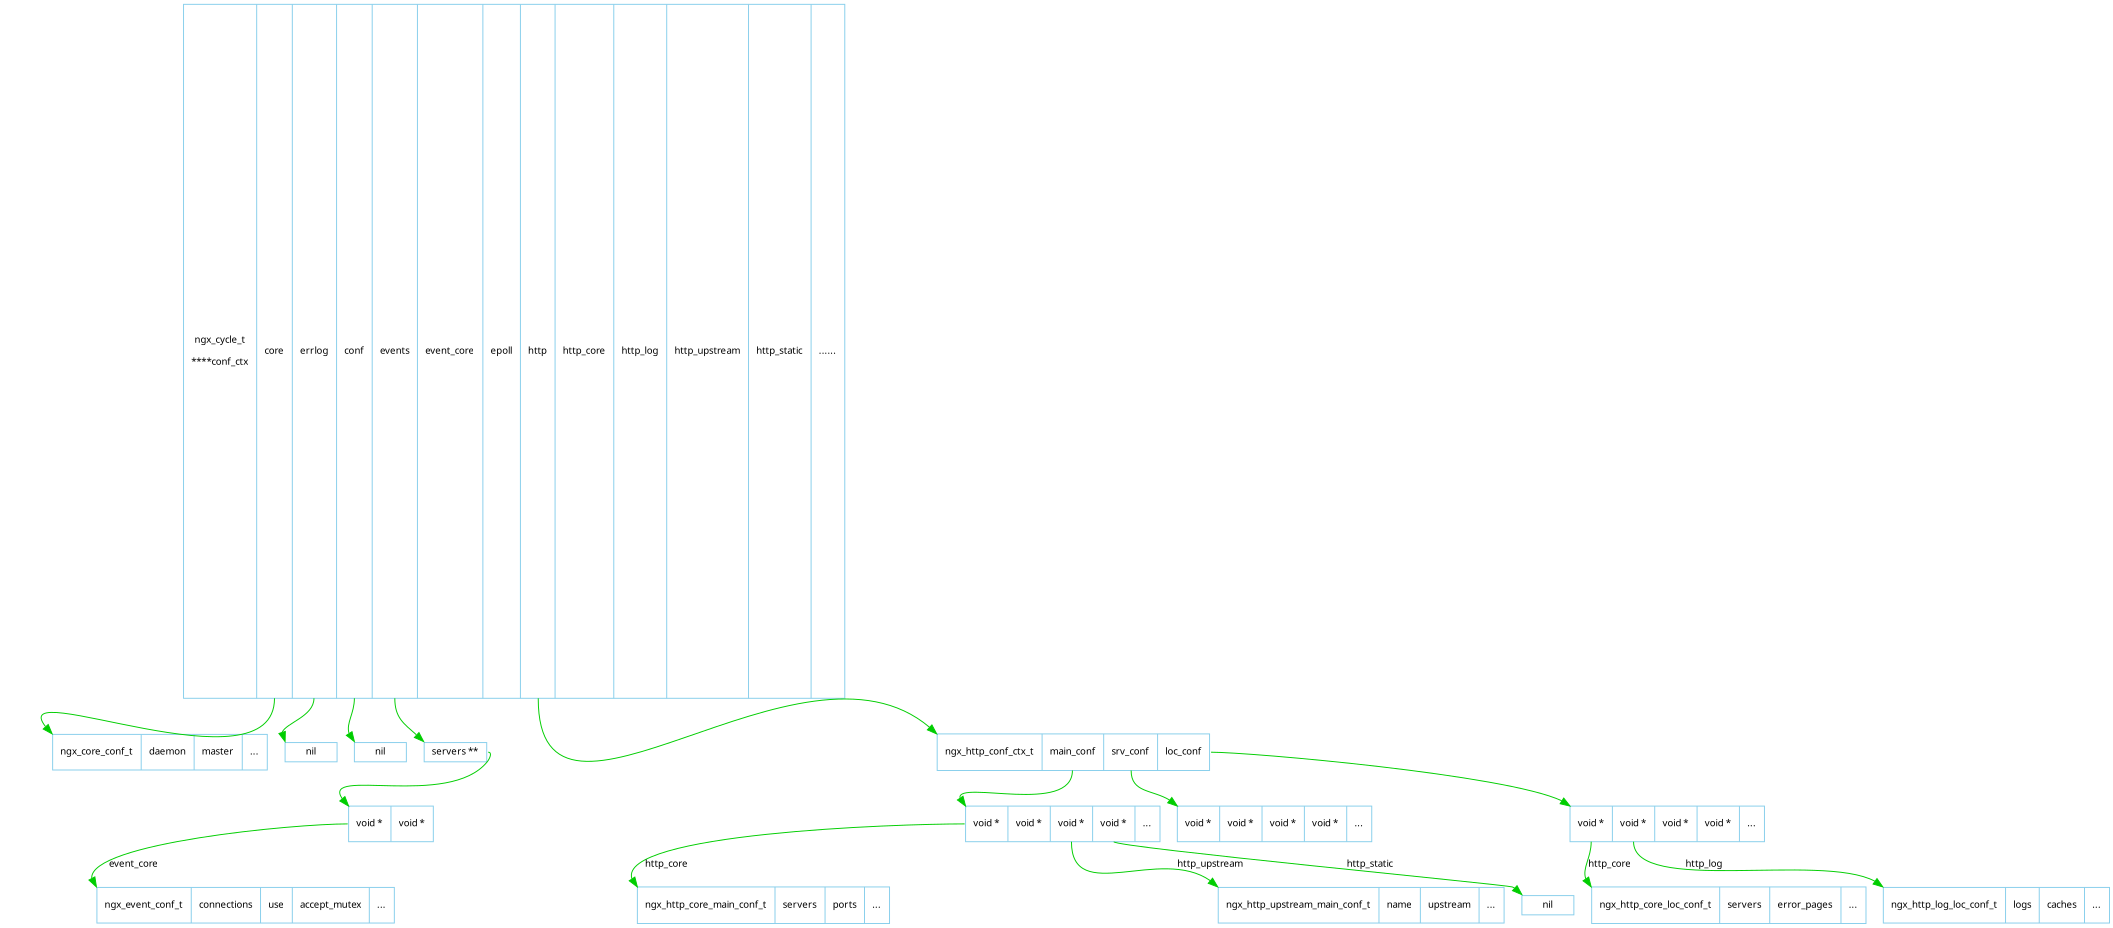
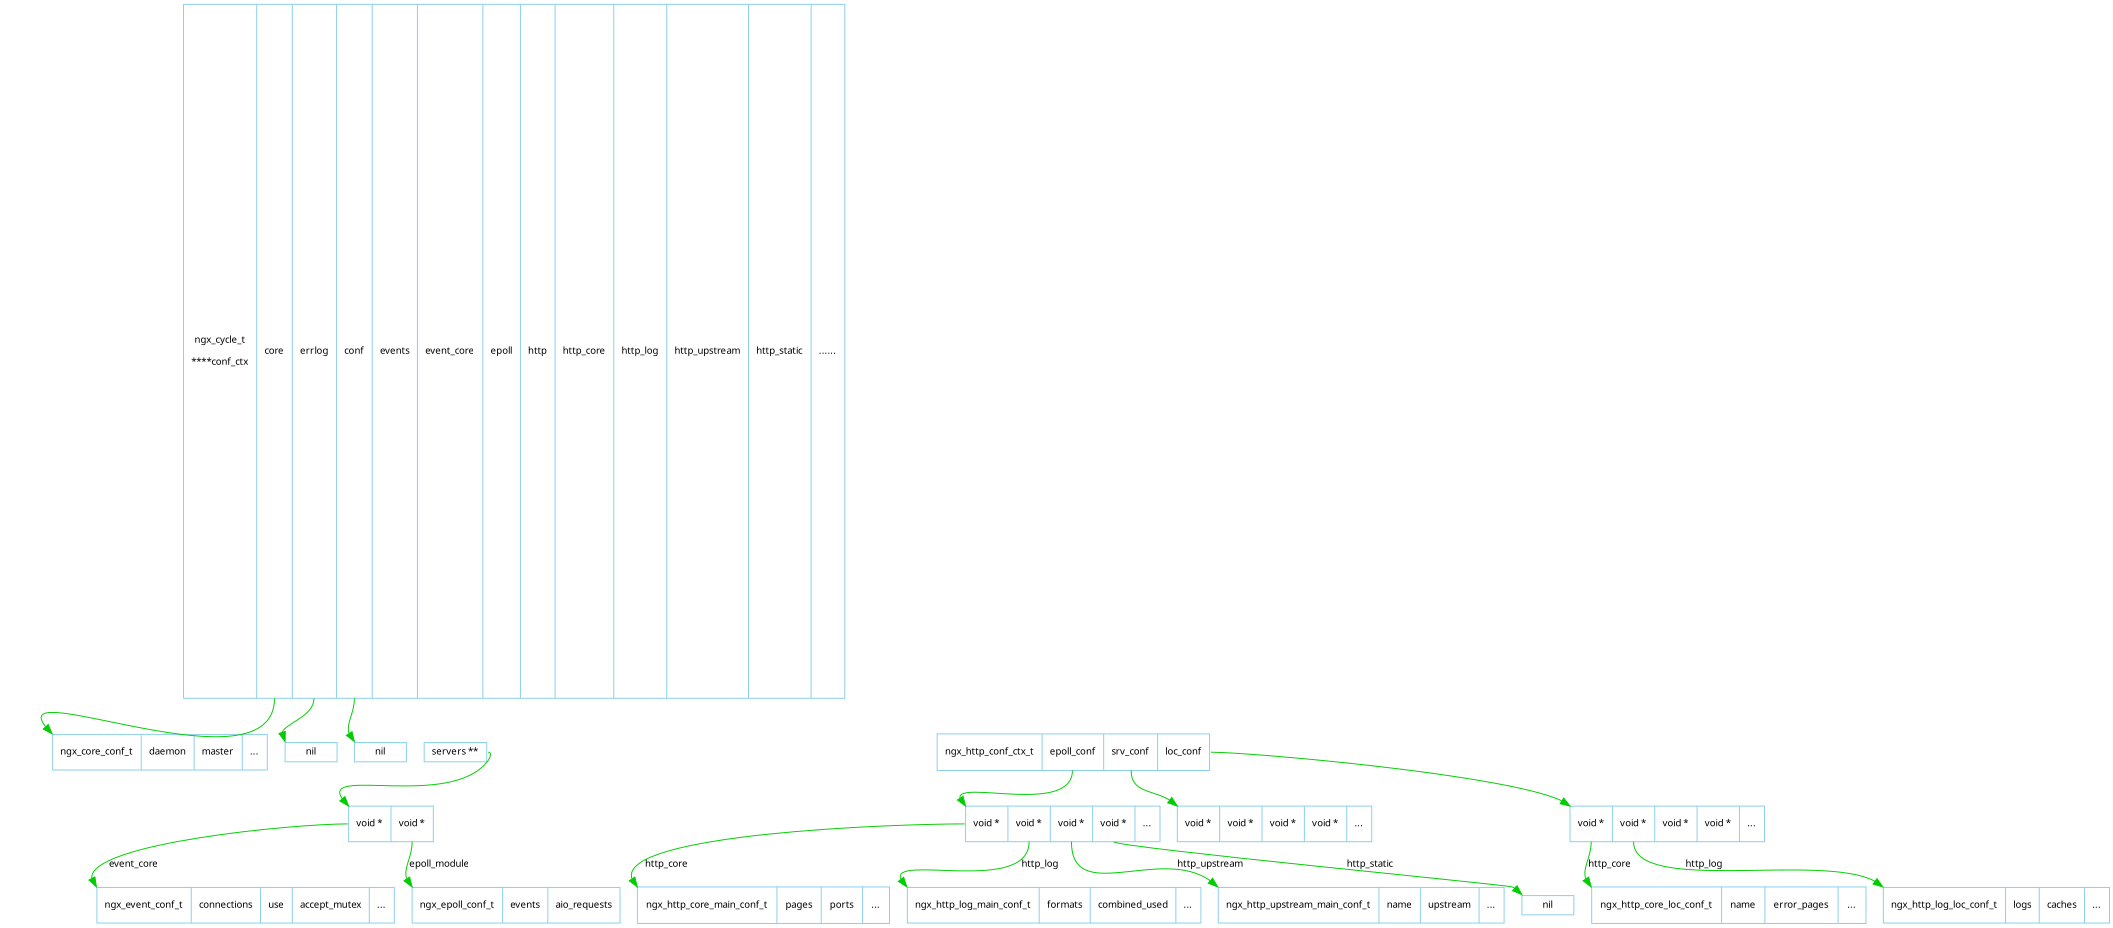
edge "ngx_cycle_t" -> "servers **": removed
edge "ngx_cycle_t" -> "ngx_http_conf_ctx_t": removed
node "ngx_http_conf_ctx_t": text "main_conf" -> "epoll_conf"
node "ngx_epoll_conf_t": added
node "ngx_http_core_main_conf_t": text "servers" -> "pages"
node "ngx_http_log_main_conf_t": added
node "ngx_http_core_loc_conf_t": text "servers" -> "name"
